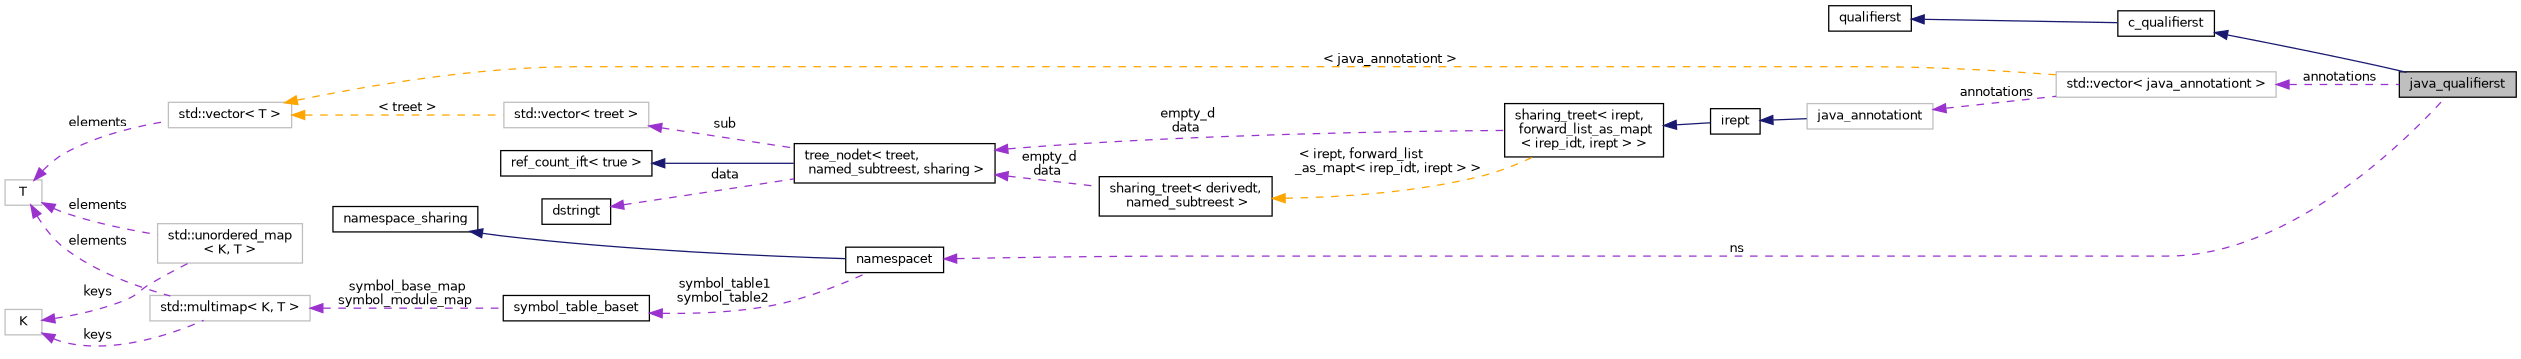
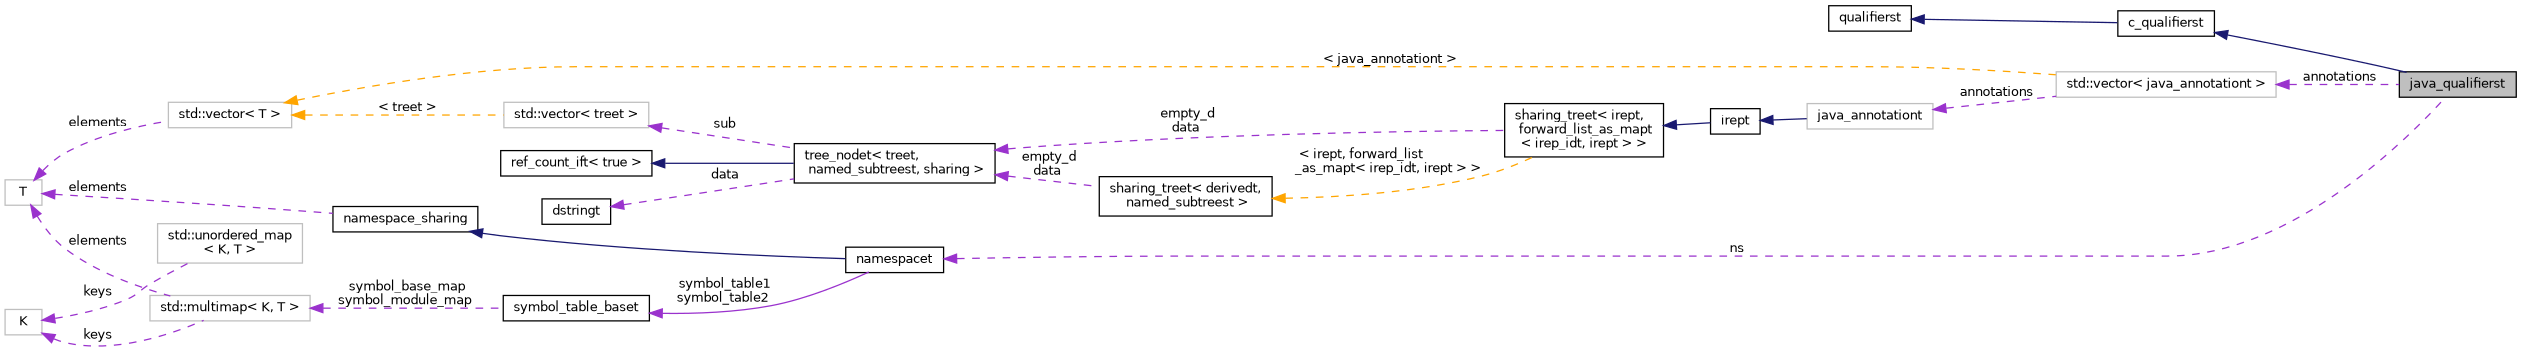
edge "std::unordered_map < K, T >" -> "T": now "namespace_sharing" -> "T"
edge "namespacet" -> "symbol_table_baset": style dashed -> solid
